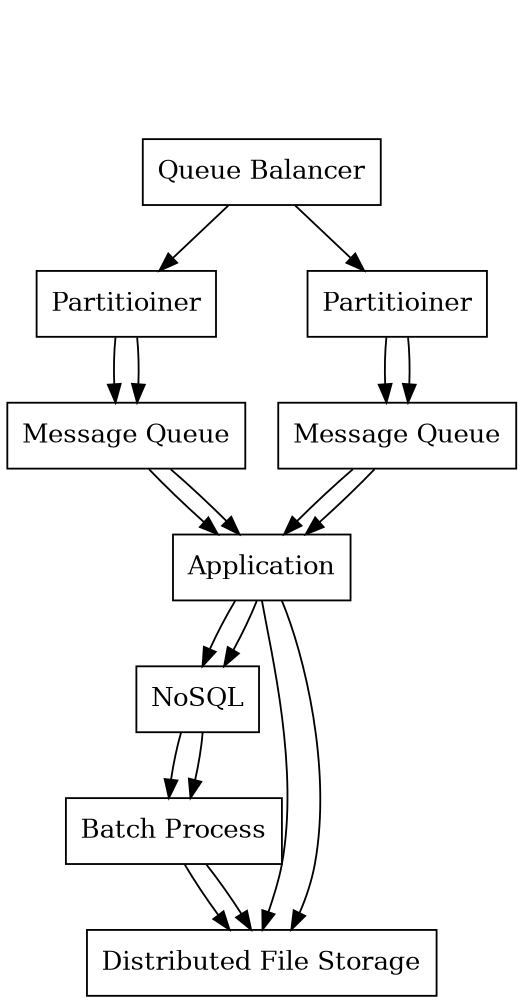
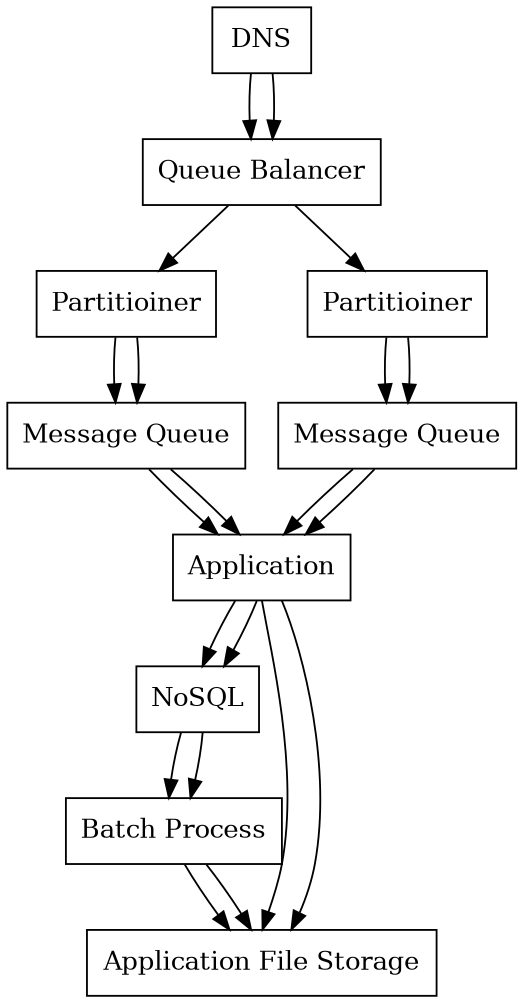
node "DNS": added
node "Distributed File Storage": label "Distributed File Storage" -> "Application File Storage"
